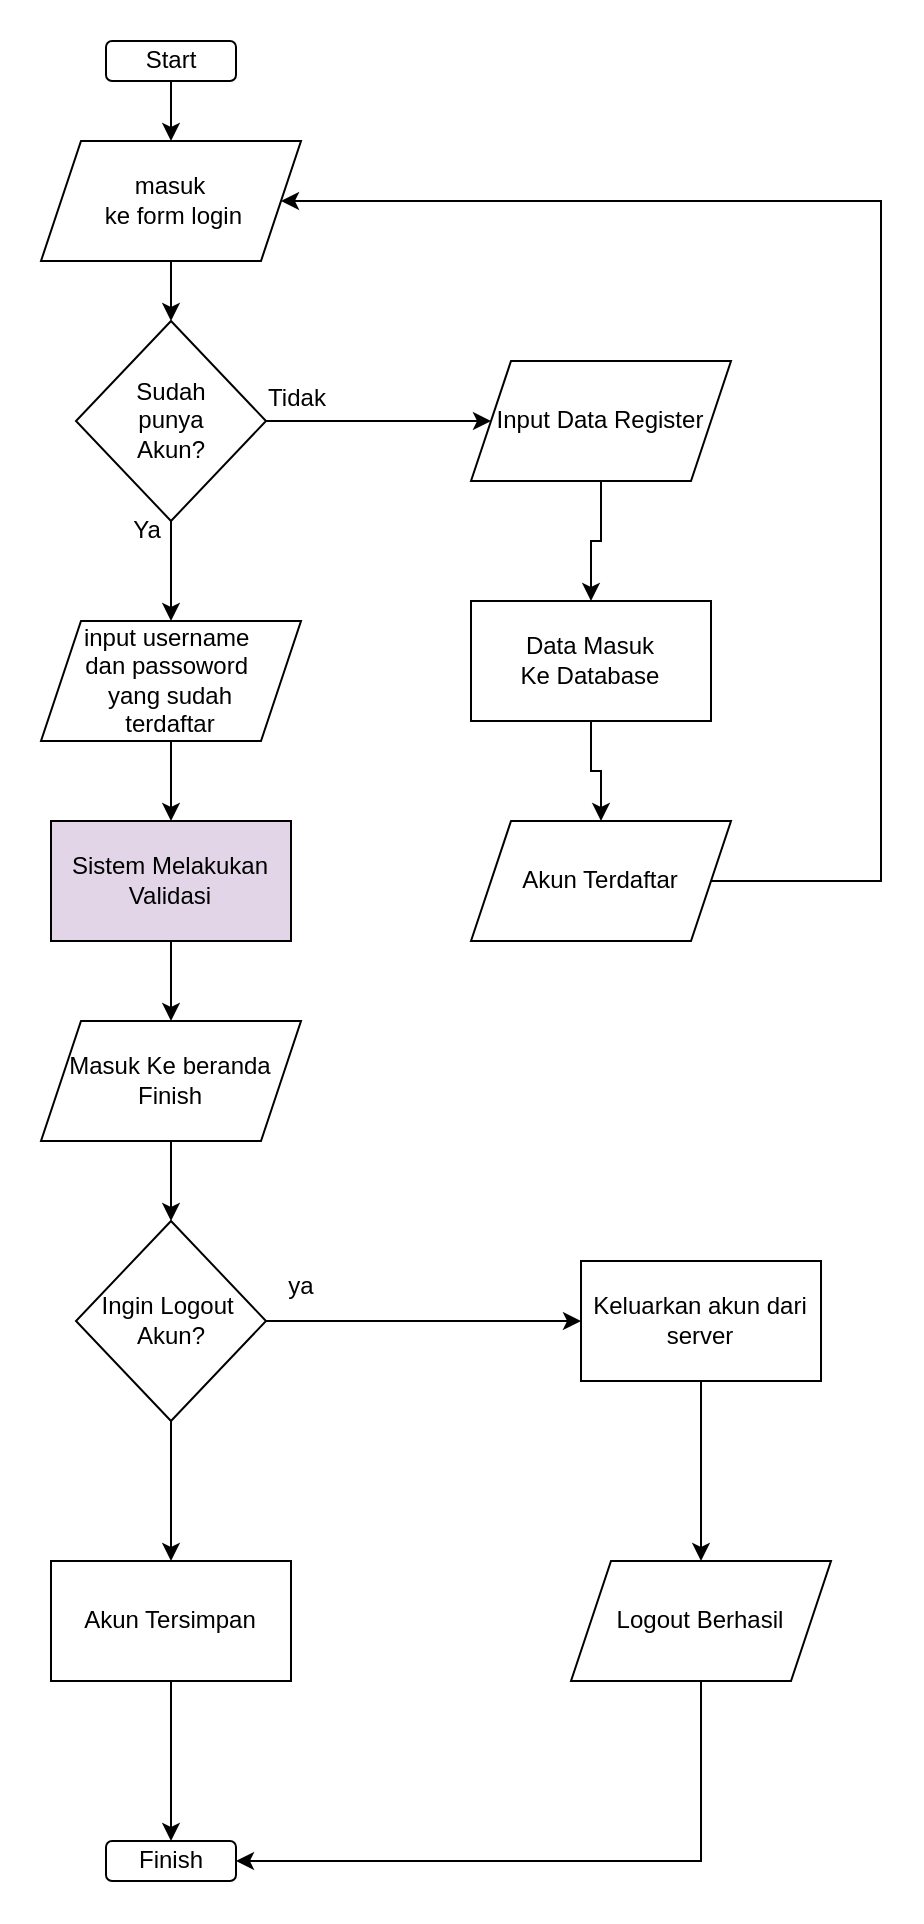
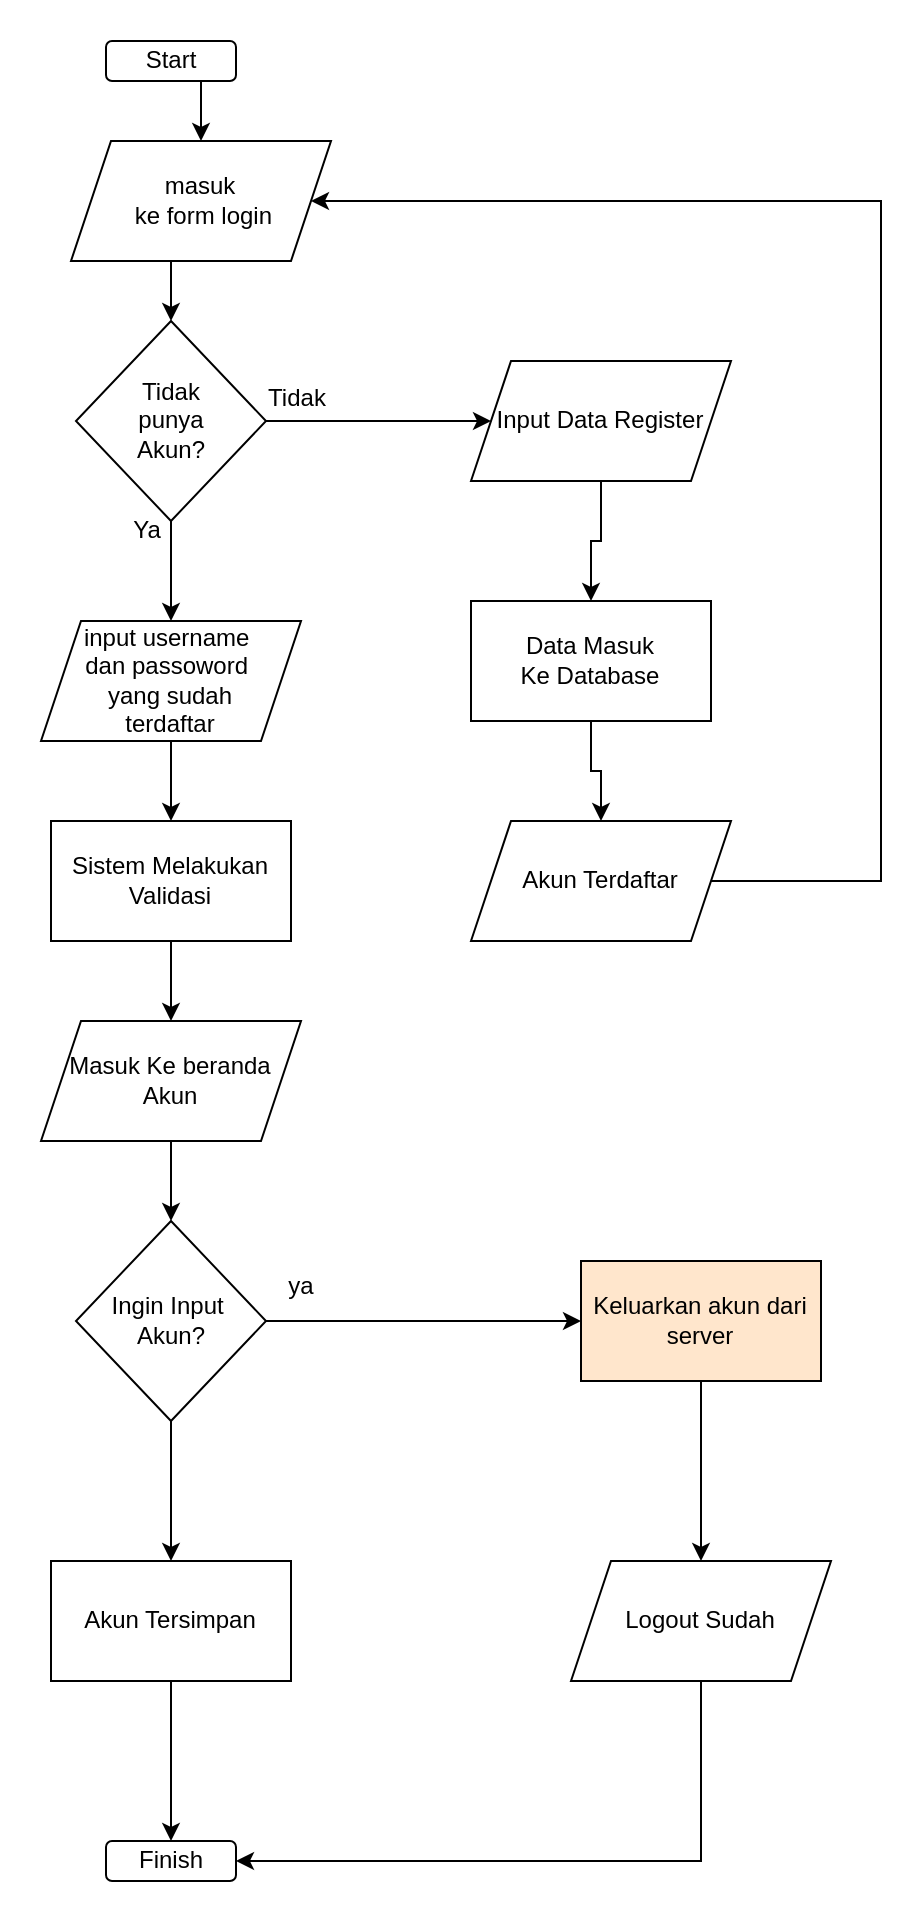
node "masuk ke form login": moved (171, 201) -> (201, 201)
node "Sudah punya Akun?": label "Sudah punya Akun?" -> "Tidak punya Akun?"
node "Sistem Melakukan Validasi": fillcolor #e1d5e7 -> #ffffff
node "Masuk Ke beranda Finish": label "Masuk Ke beranda Finish" -> "Masuk Ke beranda Akun"
node "Ingin Logout Akun?": label "Ingin Logout Akun?" -> "Ingin Input Akun?"
node "Keluarkan akun dari server": fillcolor #ffffff -> #ffe6cc
node "Logout Berhasil": label "Logout Berhasil" -> "Logout Sudah"
